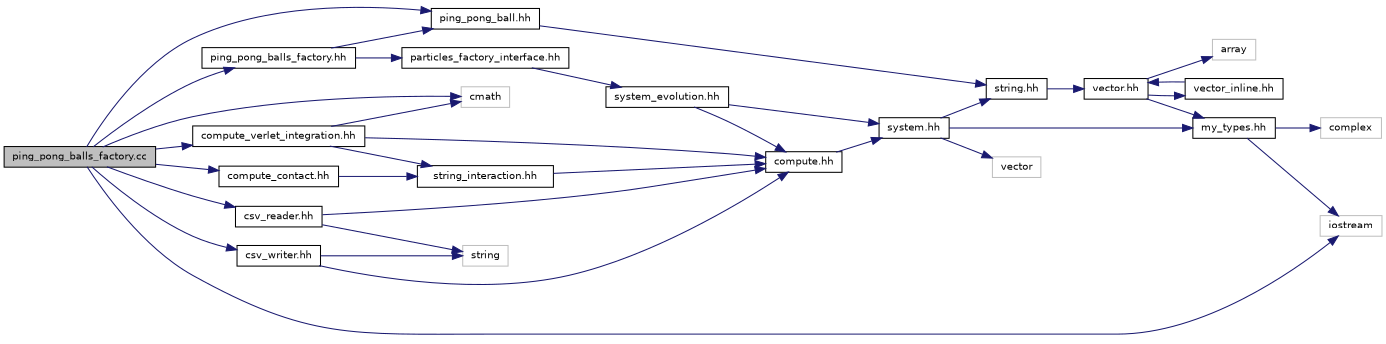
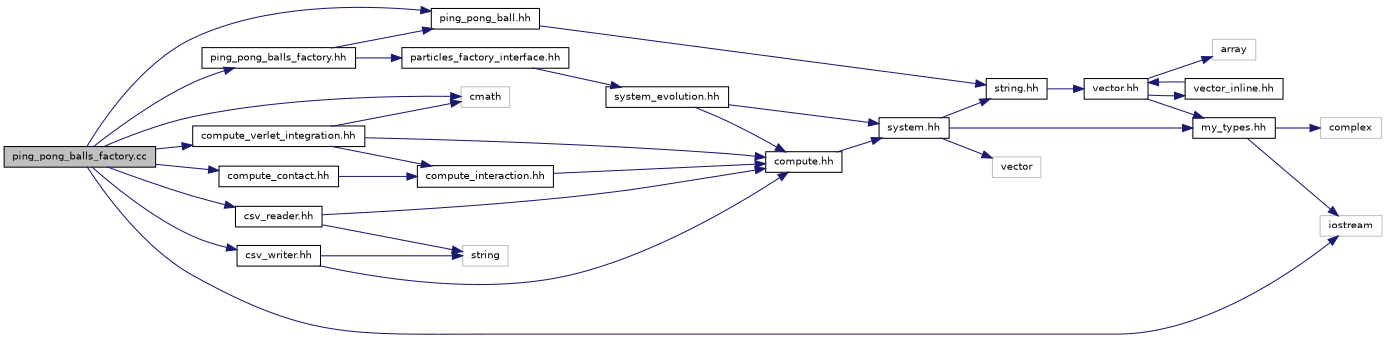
node "string_interaction.hh": label "string_interaction.hh" -> "compute_interaction.hh"
